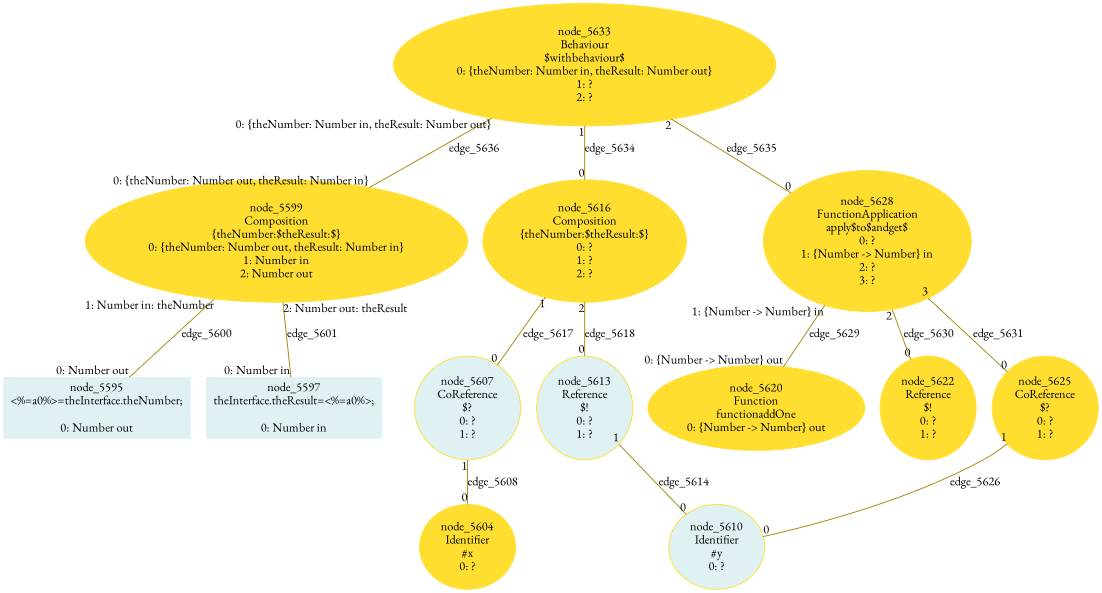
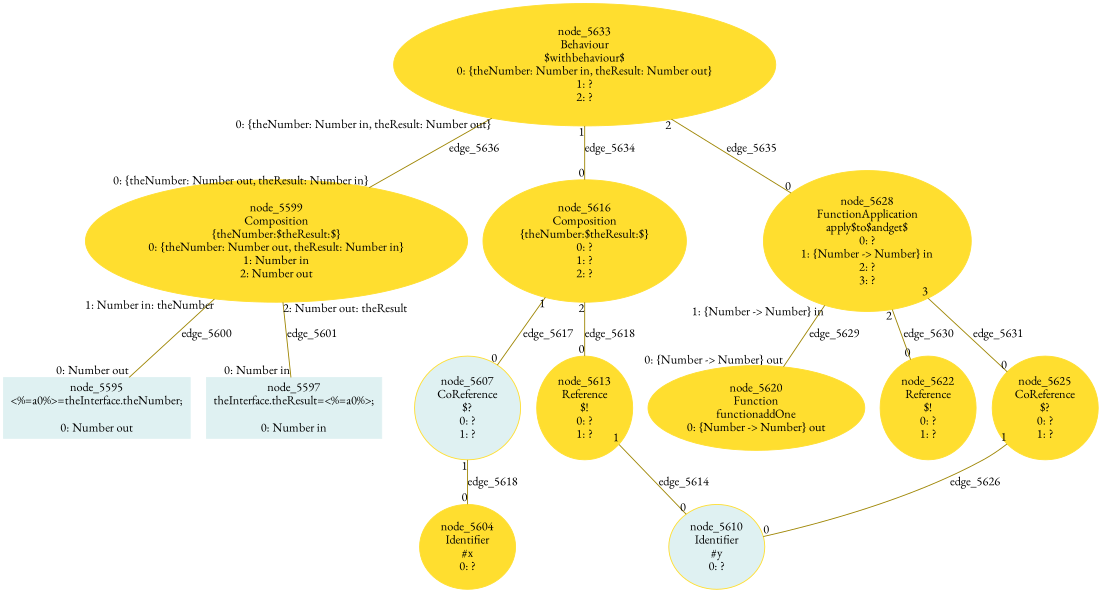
node "node_5613 Reference $! 0: ? 1: ?": fillcolor #dff1f2 -> #ffde2f
edge "node_5607 CoReference $? 0: ? 1: ?" -- "node_5604 Identifier #x 0: ?": label "edge_5608" -> "edge_5618"
